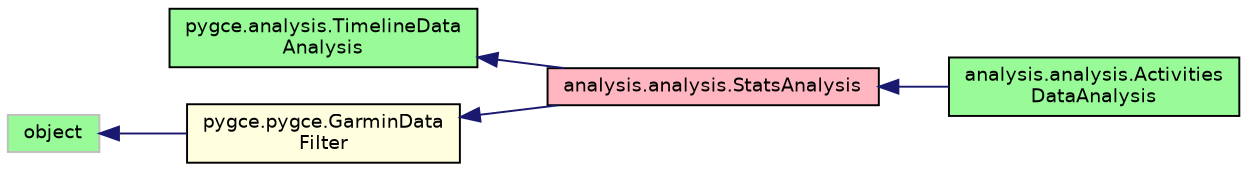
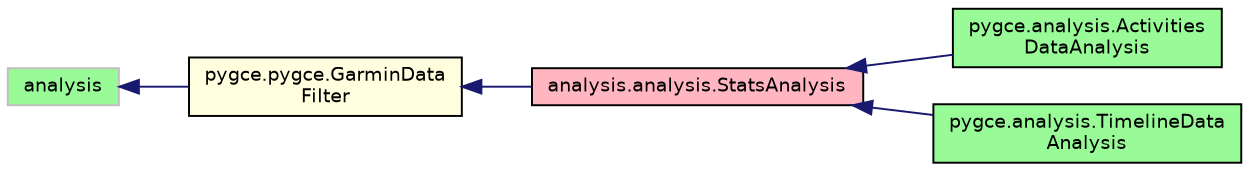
edge "analysis.analysis.StatsAnalysis" -> "pygce.analysis.TimelineData Analysis": reversed
node "analysis.analysis.Activities DataAnalysis": label "analysis.analysis.Activities DataAnalysis" -> "pygce.analysis.Activities DataAnalysis"
node "object": label "object" -> "analysis"
